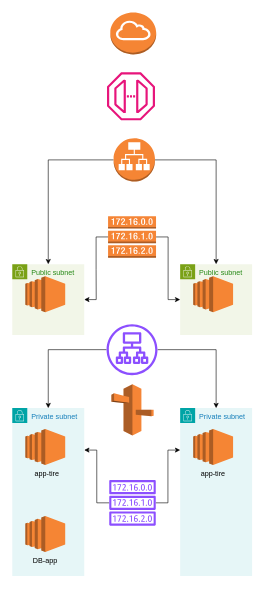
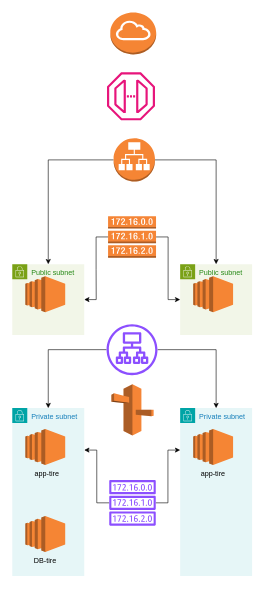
node "DB-app": label "DB-app" -> "DB-tire"
